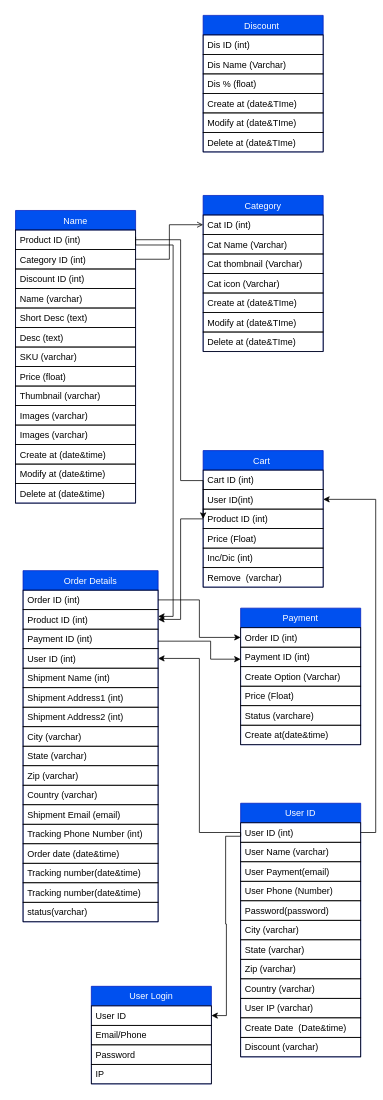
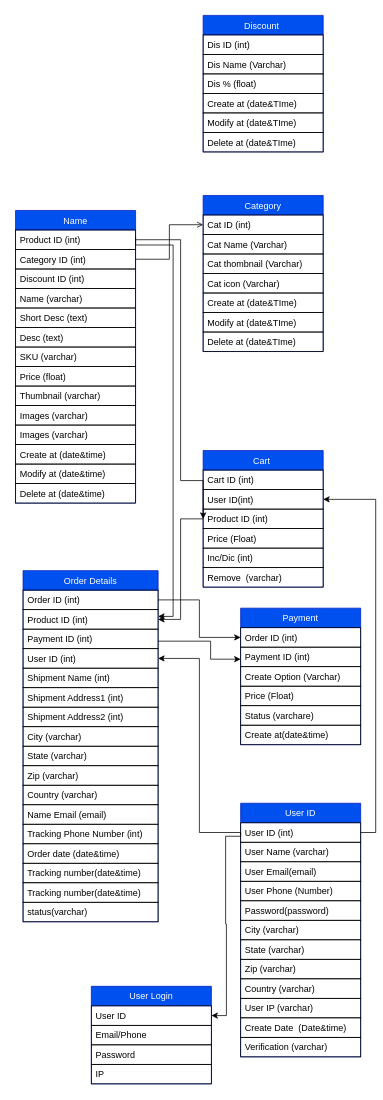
node "Shipment Email (email)": label "Shipment Email (email)" -> "Name Email (email)"
node "User Payment(email)": label "User Payment(email)" -> "User Email(email)"
node "Discount (varchar)": label "Discount (varchar)" -> "Verification (varchar)"
